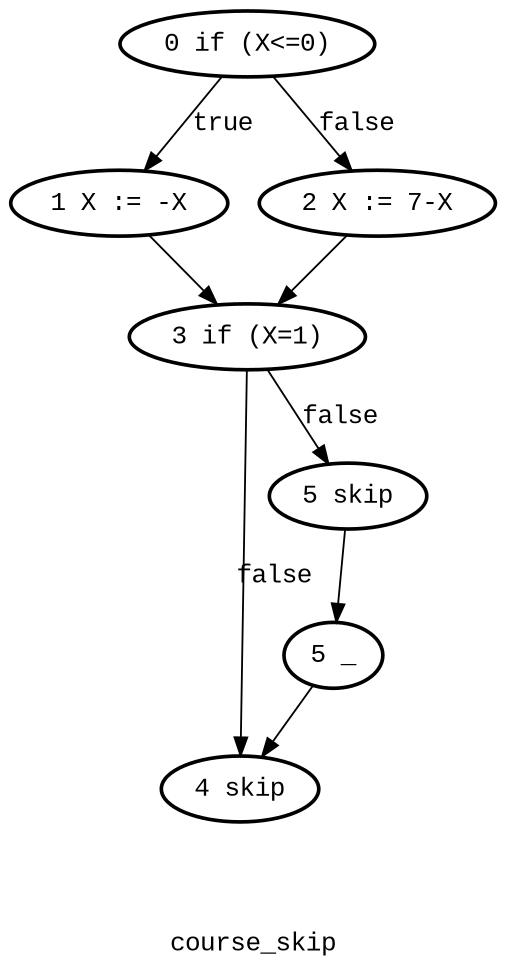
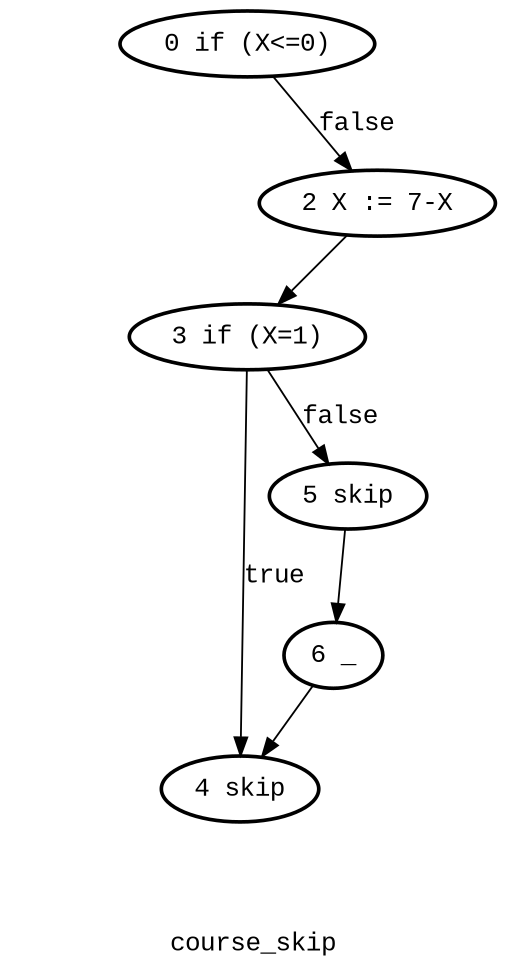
node "1 X := -X": removed
edge "3 if (X=1)" -> "4 skip": label "false" -> "true"
node "5 _": label "5 _" -> "6 _"
